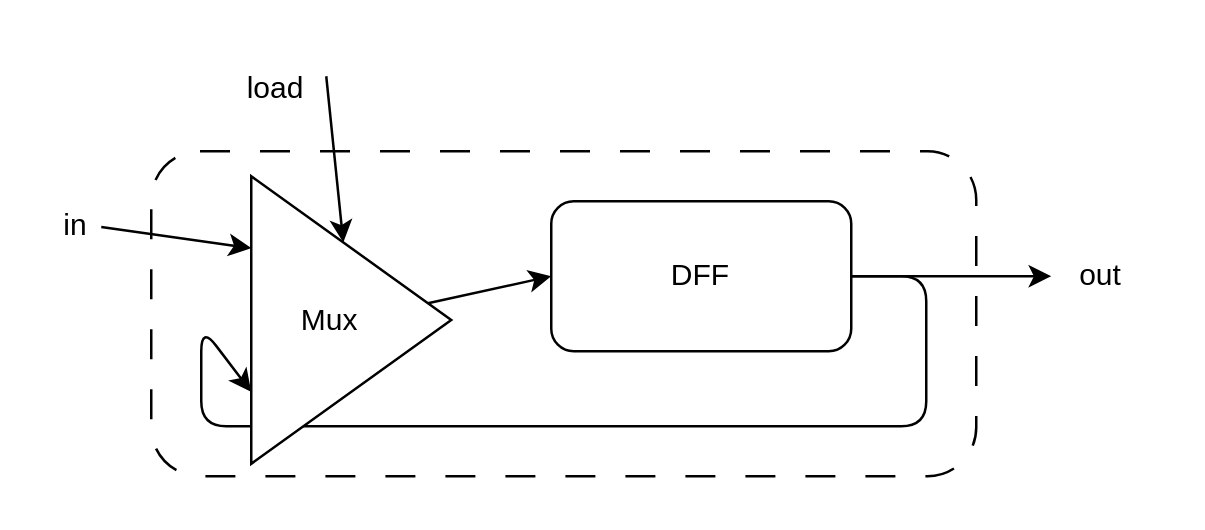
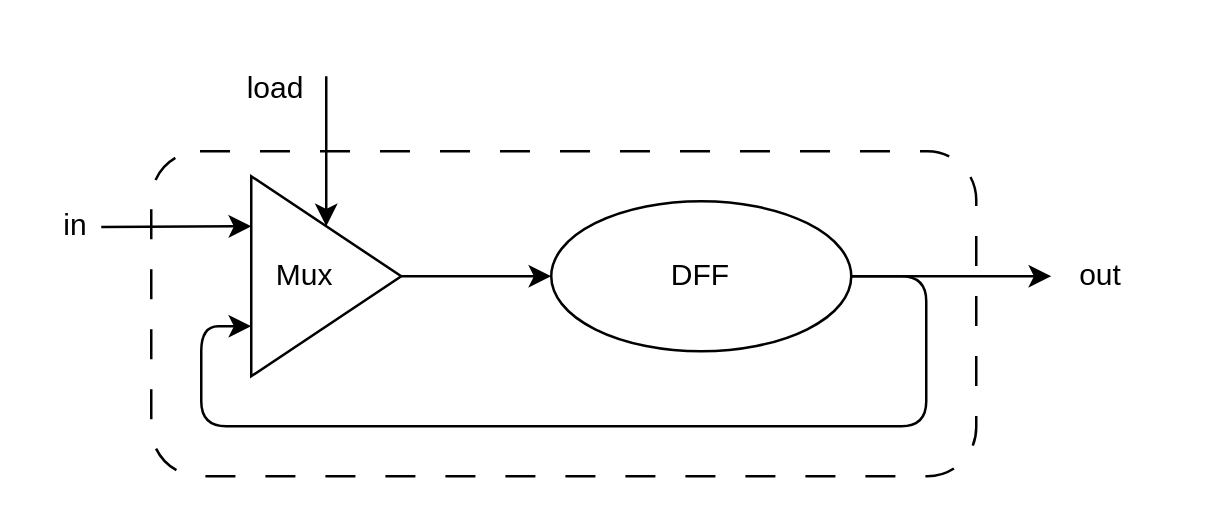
node "DFF": shape rounded rectangle -> ellipse
node "Mux": size 200x288 -> 150x200
